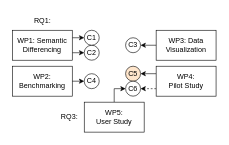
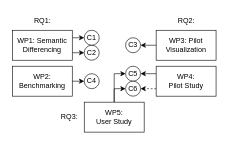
node "RQ2:": added
node "WP3: Data Visualization": label "WP3: Data Visualization" -> "WP3: Pilot Visualization"
edge "WP5: User Study" -> "C5": added
node "C5": fillcolor #ffe6cc -> #ffffff
